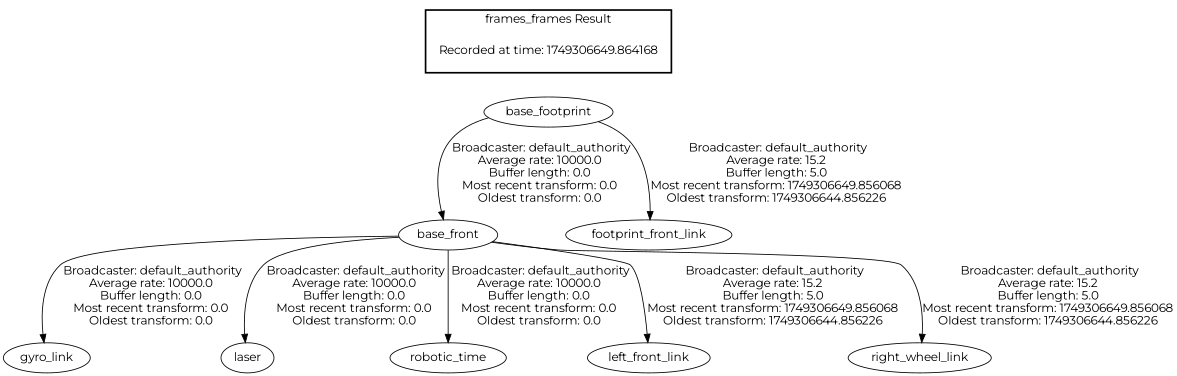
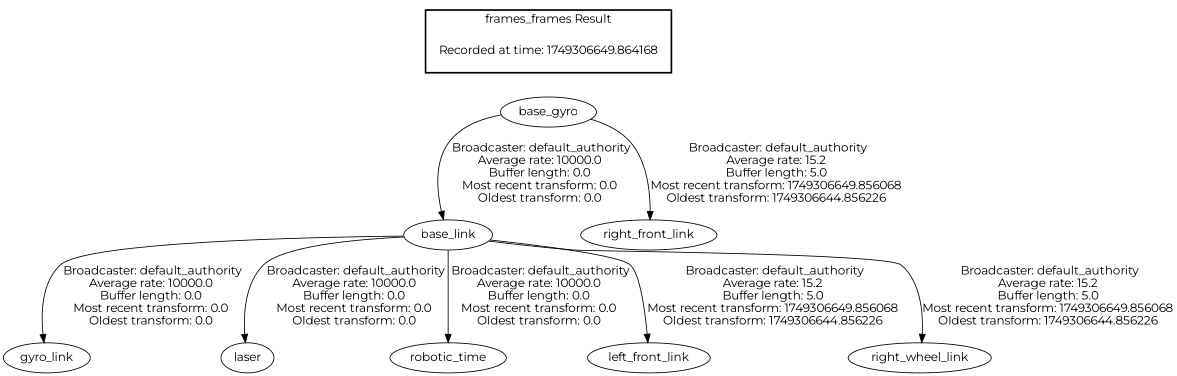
node "base_footprint": label "base_footprint" -> "base_gyro"
node "base_front": label "base_front" -> "base_link"
node "footprint_front_link": label "footprint_front_link" -> "right_front_link"
